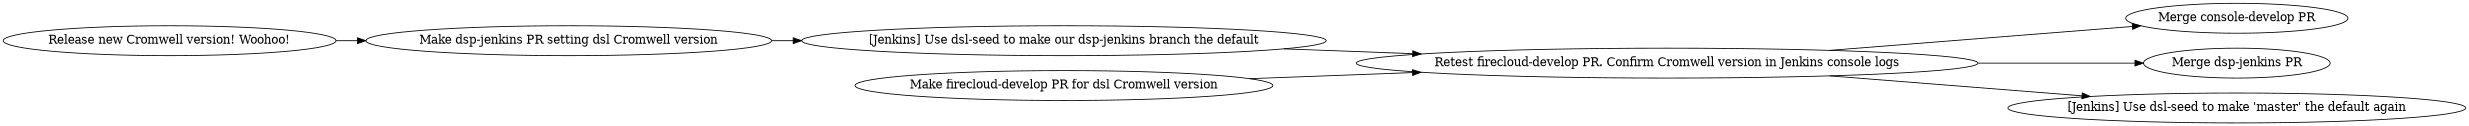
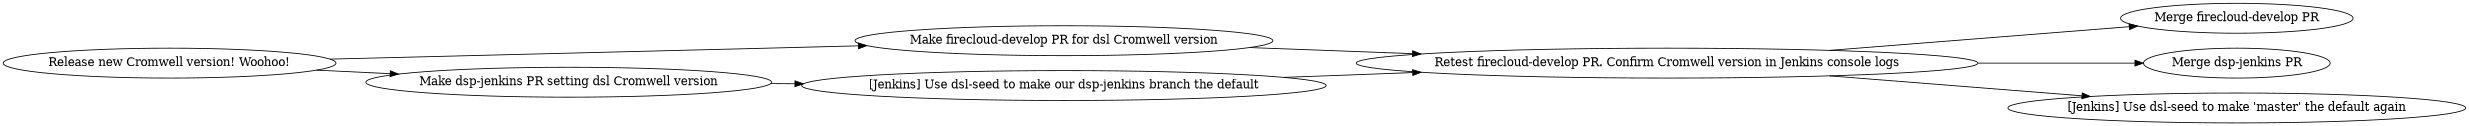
node "Merge console-develop PR": label "Merge console-develop PR" -> "Merge firecloud-develop PR"
edge "Release new Cromwell version! Woohoo!" -> "Make firecloud-develop PR for dsl Cromwell version": added
